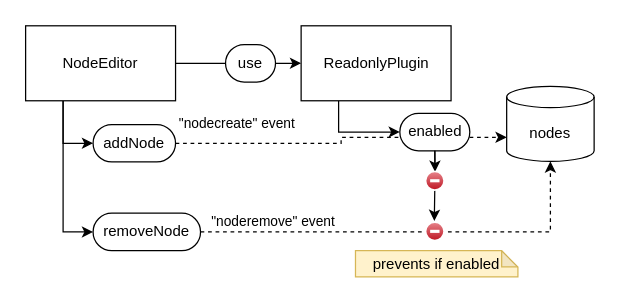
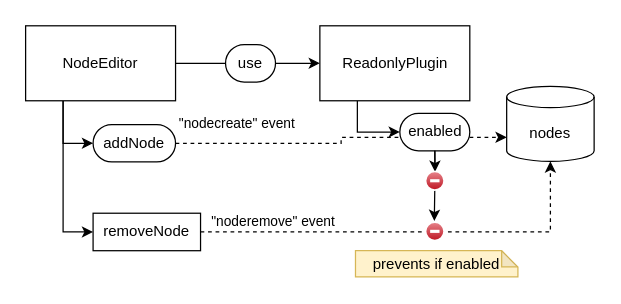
node "ReadonlyPlugin": moved (376, 63) -> (395, 63)
node "removeNode": shape rounded rectangle -> rectangle
